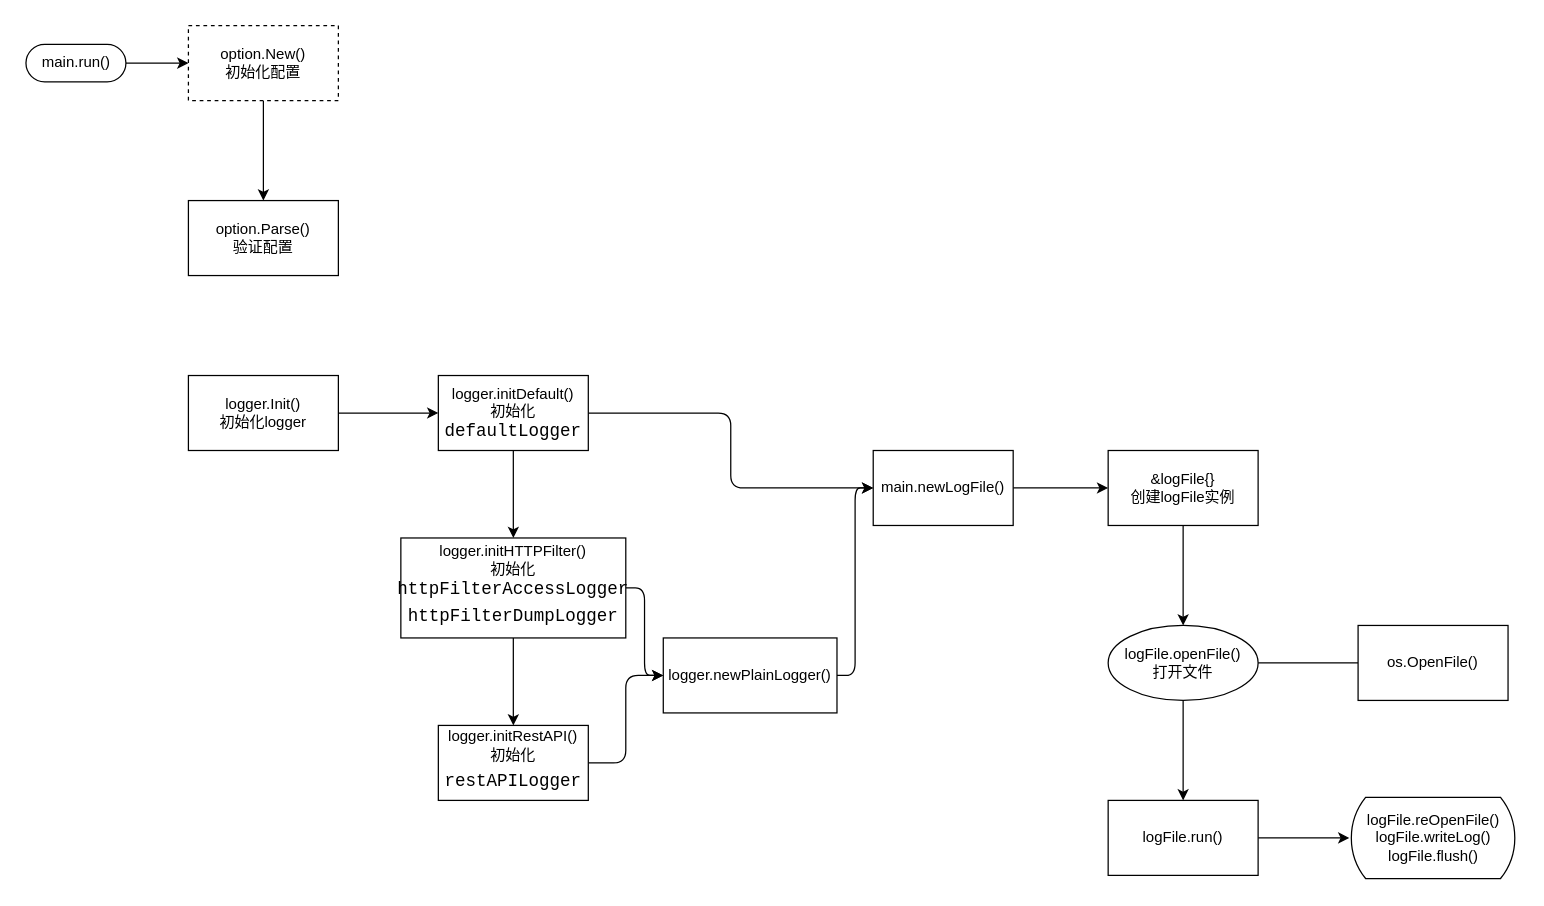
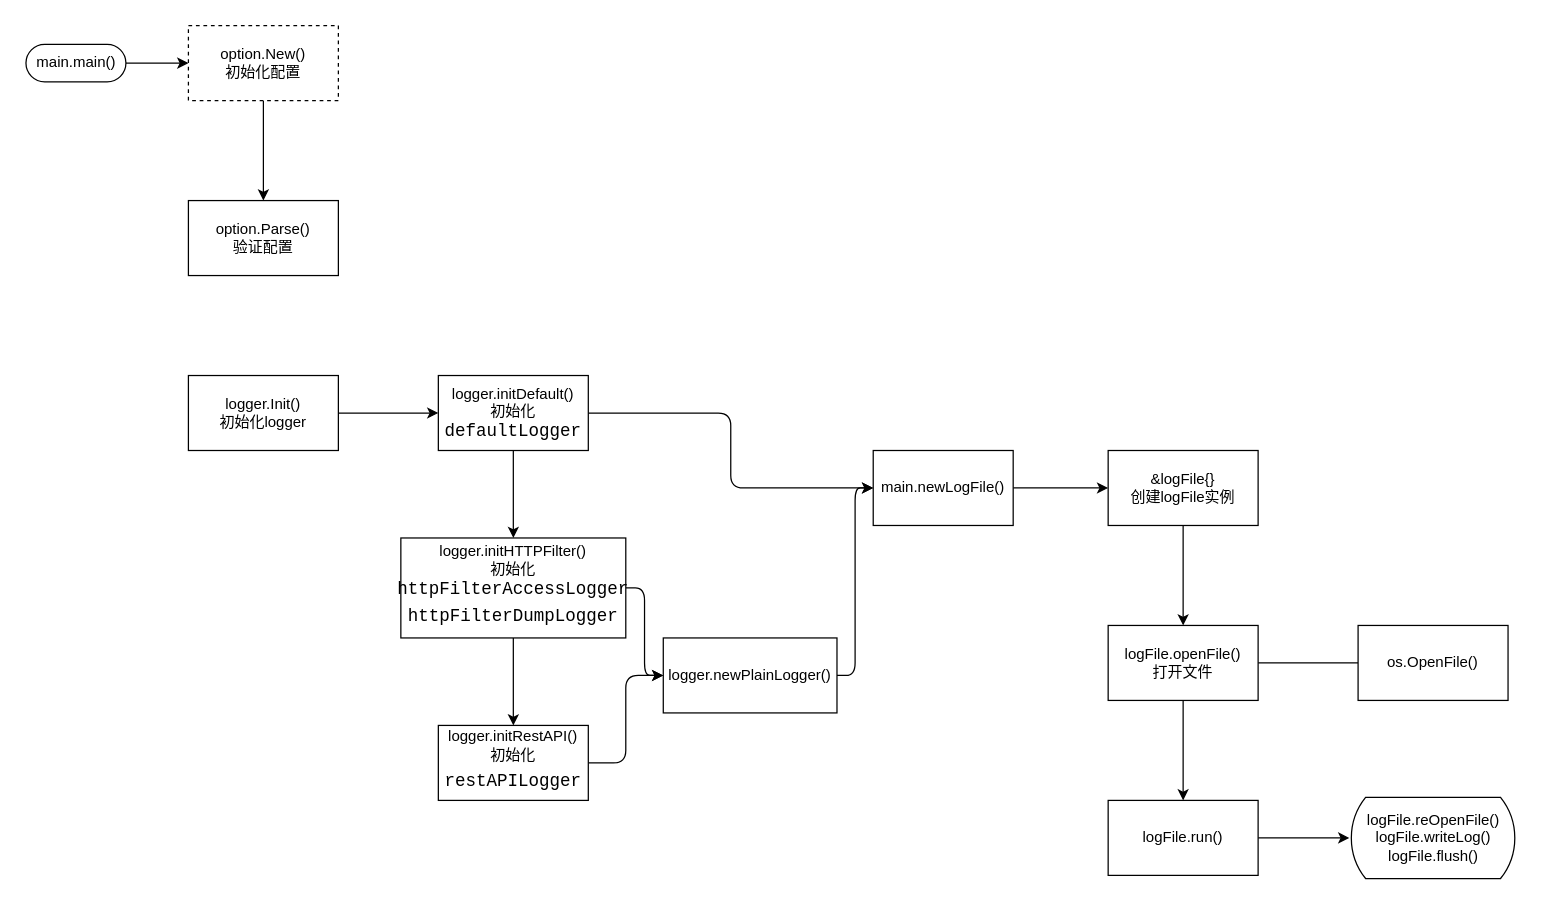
node "main.run()": label "main.run()" -> "main.main()"
node "logFile.openFile() 打开文件": shape ellipse -> rectangle
